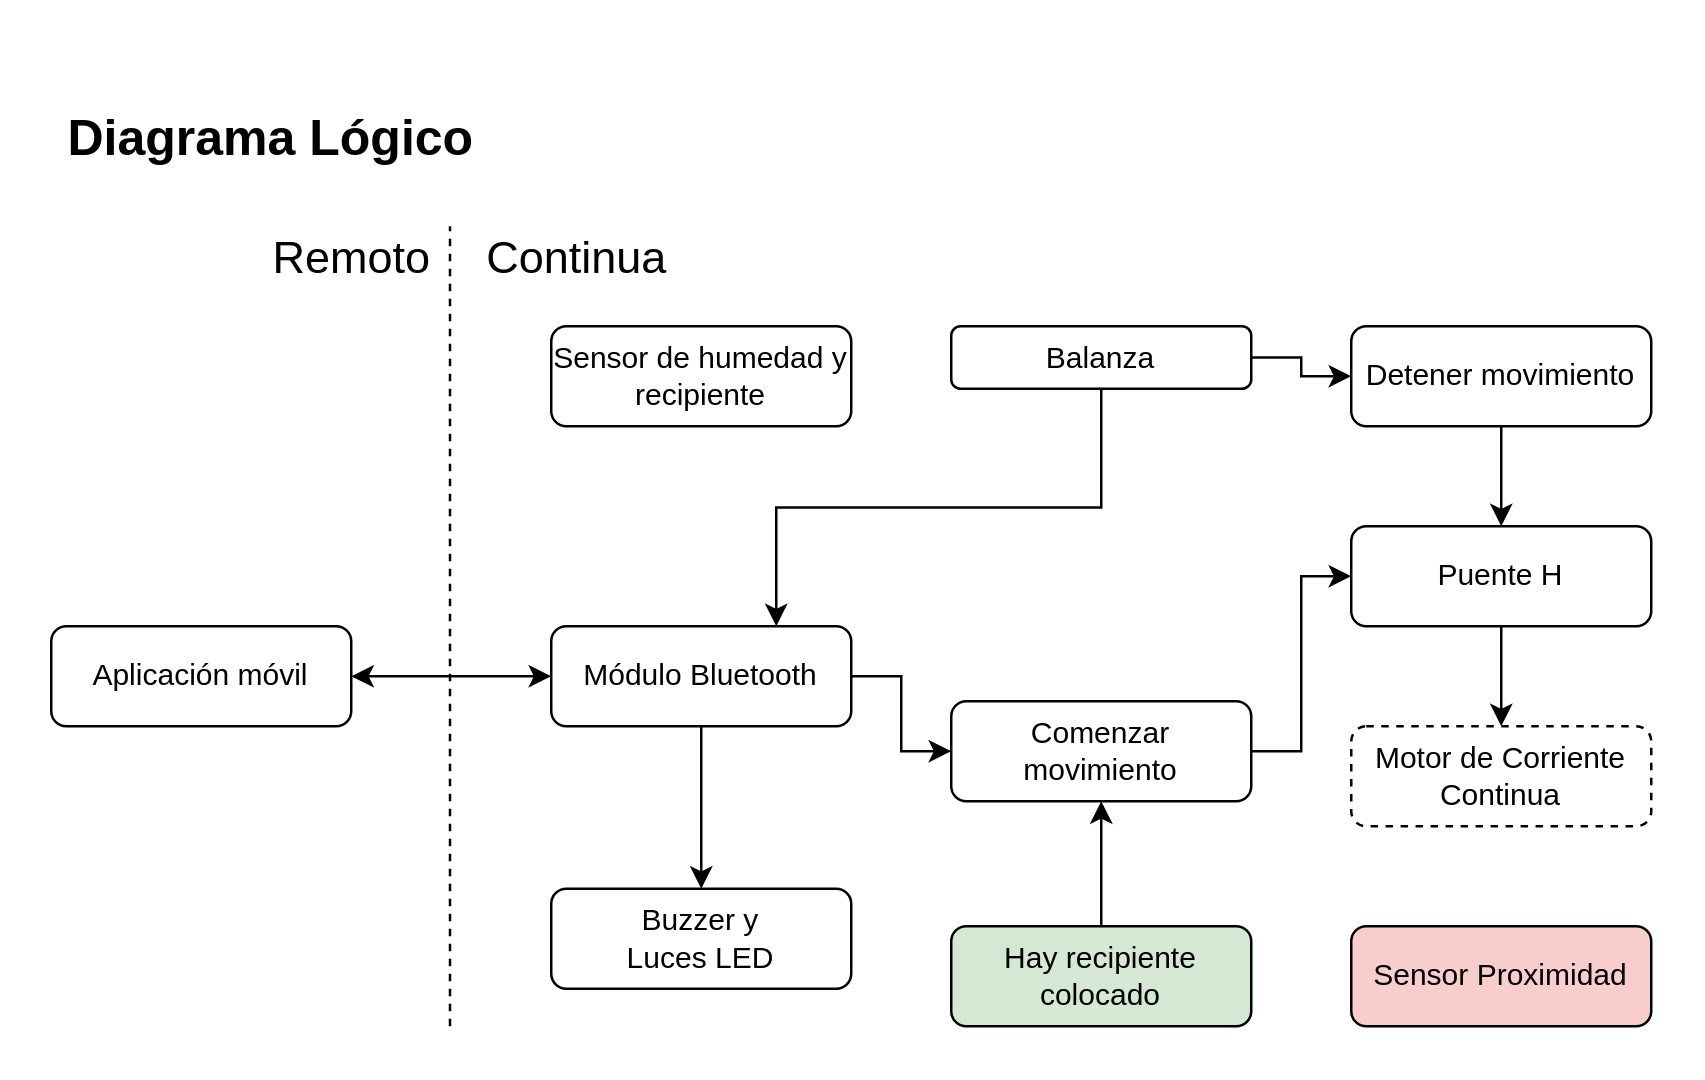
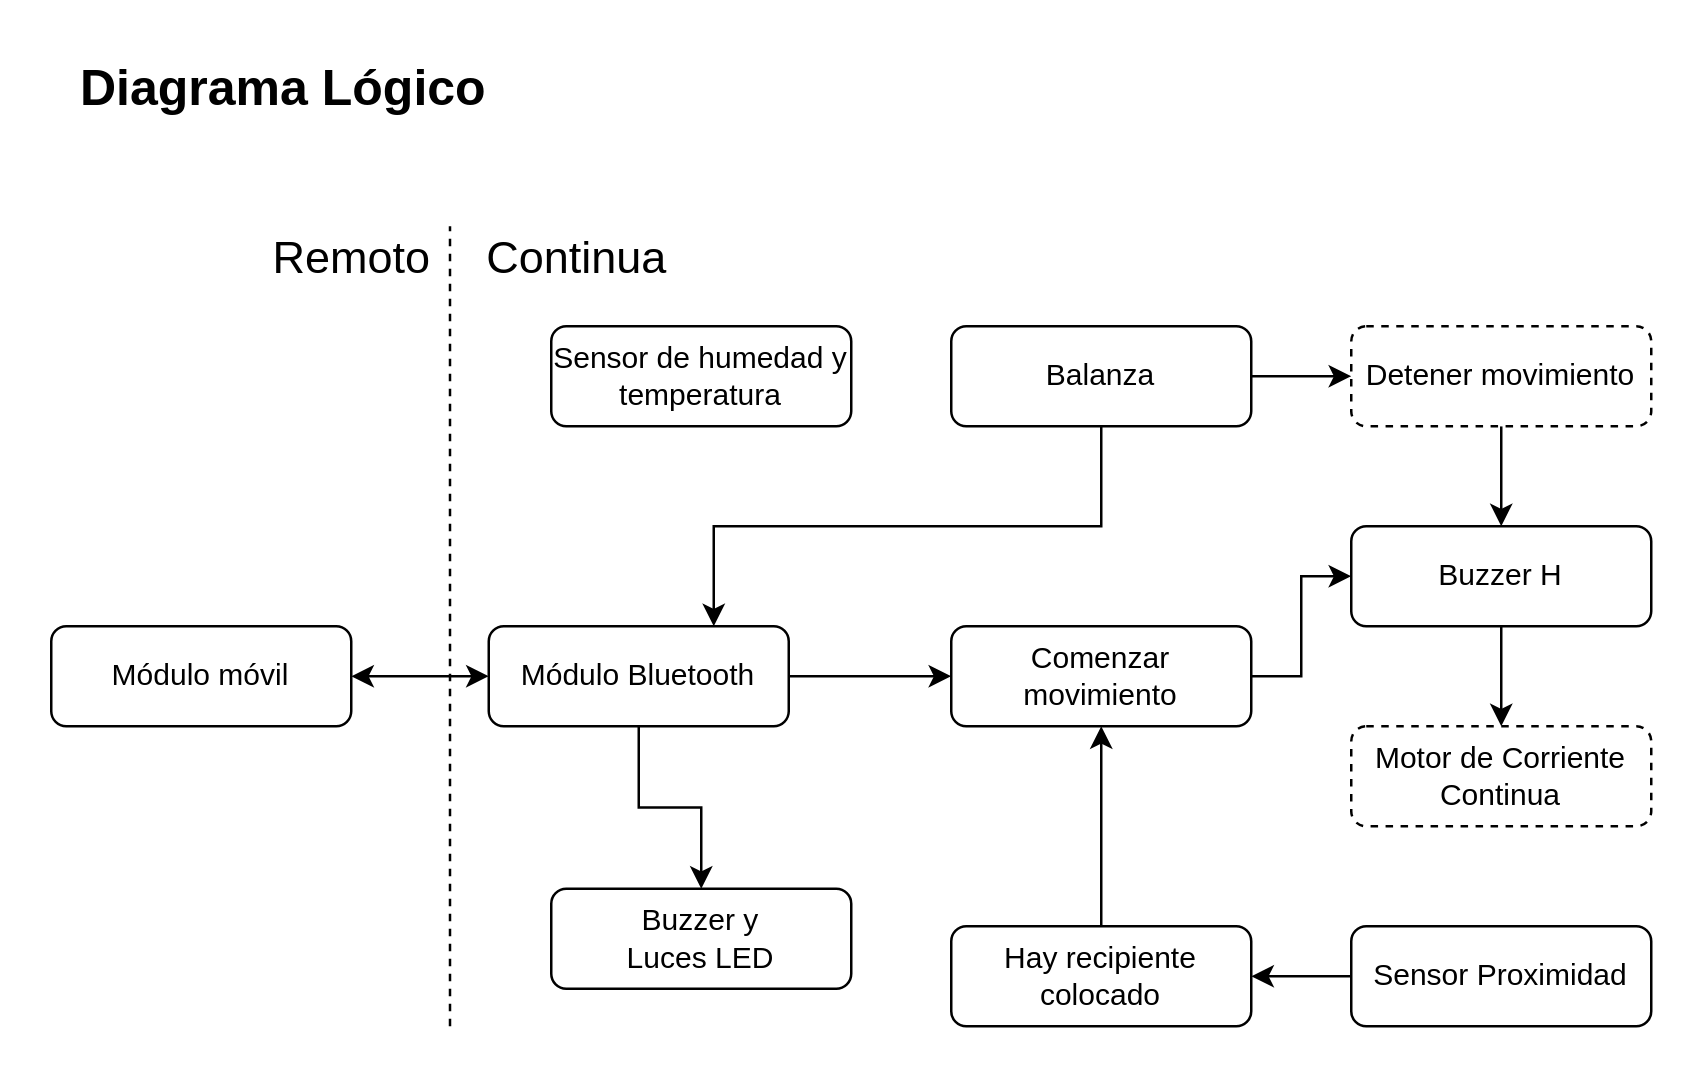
node "Diagrama Lógico": moved (276, 139) -> (289, 89)
node "Balanza": size 300x63 -> 300x100
node "Sensor de humedad y recipiente": label "Sensor de humedad y recipiente" -> "Sensor de humedad y temperatura"
node "Detener movimiento": style solid -> dashed
node "Puente H": label "Puente H" -> "Buzzer H"
node "Aplicación móvil": label "Aplicación móvil" -> "Módulo móvil"
node "Módulo Bluetooth": moved (701, 676) -> (639, 676)
node "Comenzar movimiento": moved (1101, 751) -> (1101, 676)
node "Hay recipiente colocado": fillcolor #d5e8d4 -> #ffffff
edge "Sensor Proximidad" -> "Hay recipiente colocado": added
node "Sensor Proximidad": fillcolor #f8cecc -> #ffffff
